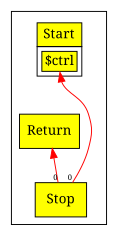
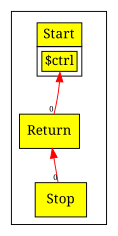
edge "Stop" -> "Start": now "Return" -> "Start"
